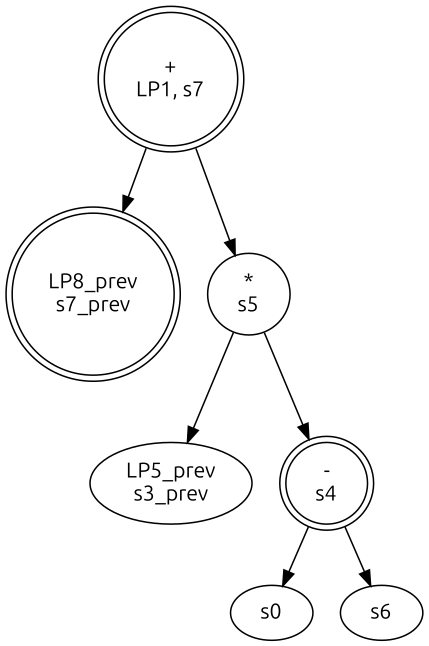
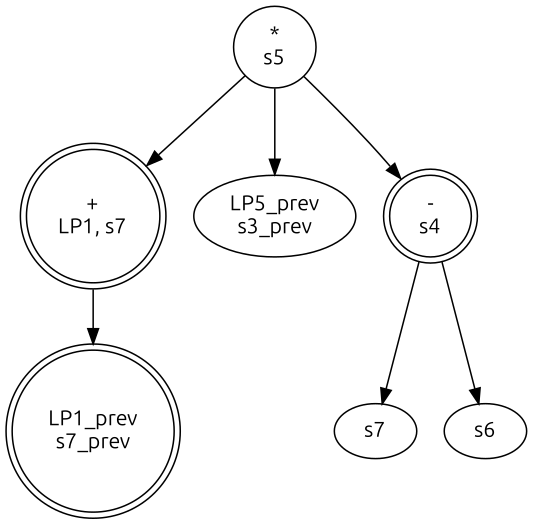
edge "+ LP1, s7" -> "* s5": reversed
node "LP8_prev s7_prev": label "LP8_prev s7_prev" -> "LP1_prev s7_prev"
node "s0": label "s0" -> "s7"
